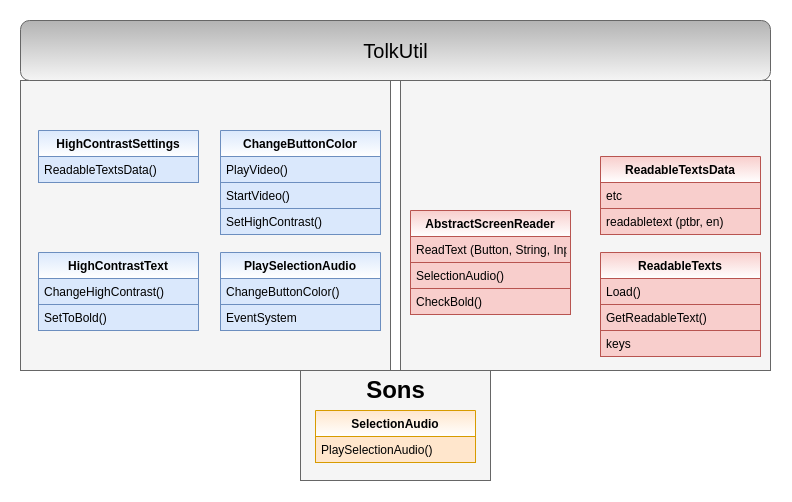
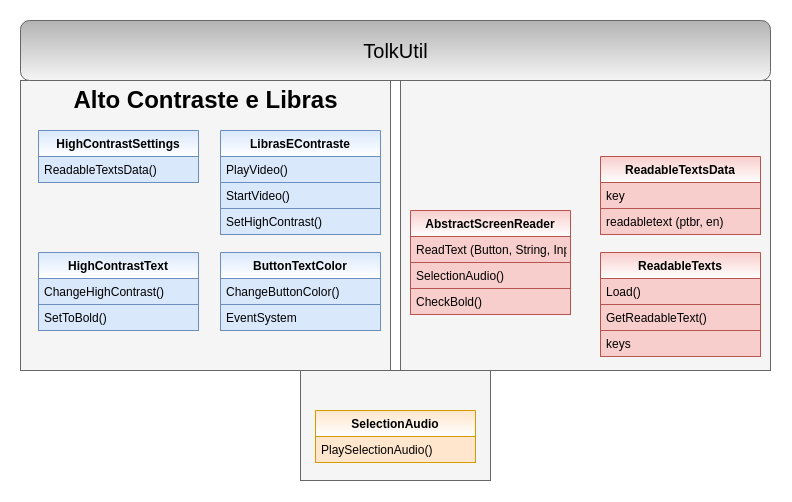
node "Alto Contraste e Libras": added
node "ChangeButtonColor": label "ChangeButtonColor" -> "LibrasEContraste"
node "etc": label "etc" -> "key"
node "PlaySelectionAudio": label "PlaySelectionAudio" -> "ButtonTextColor"
node "Sons": removed
